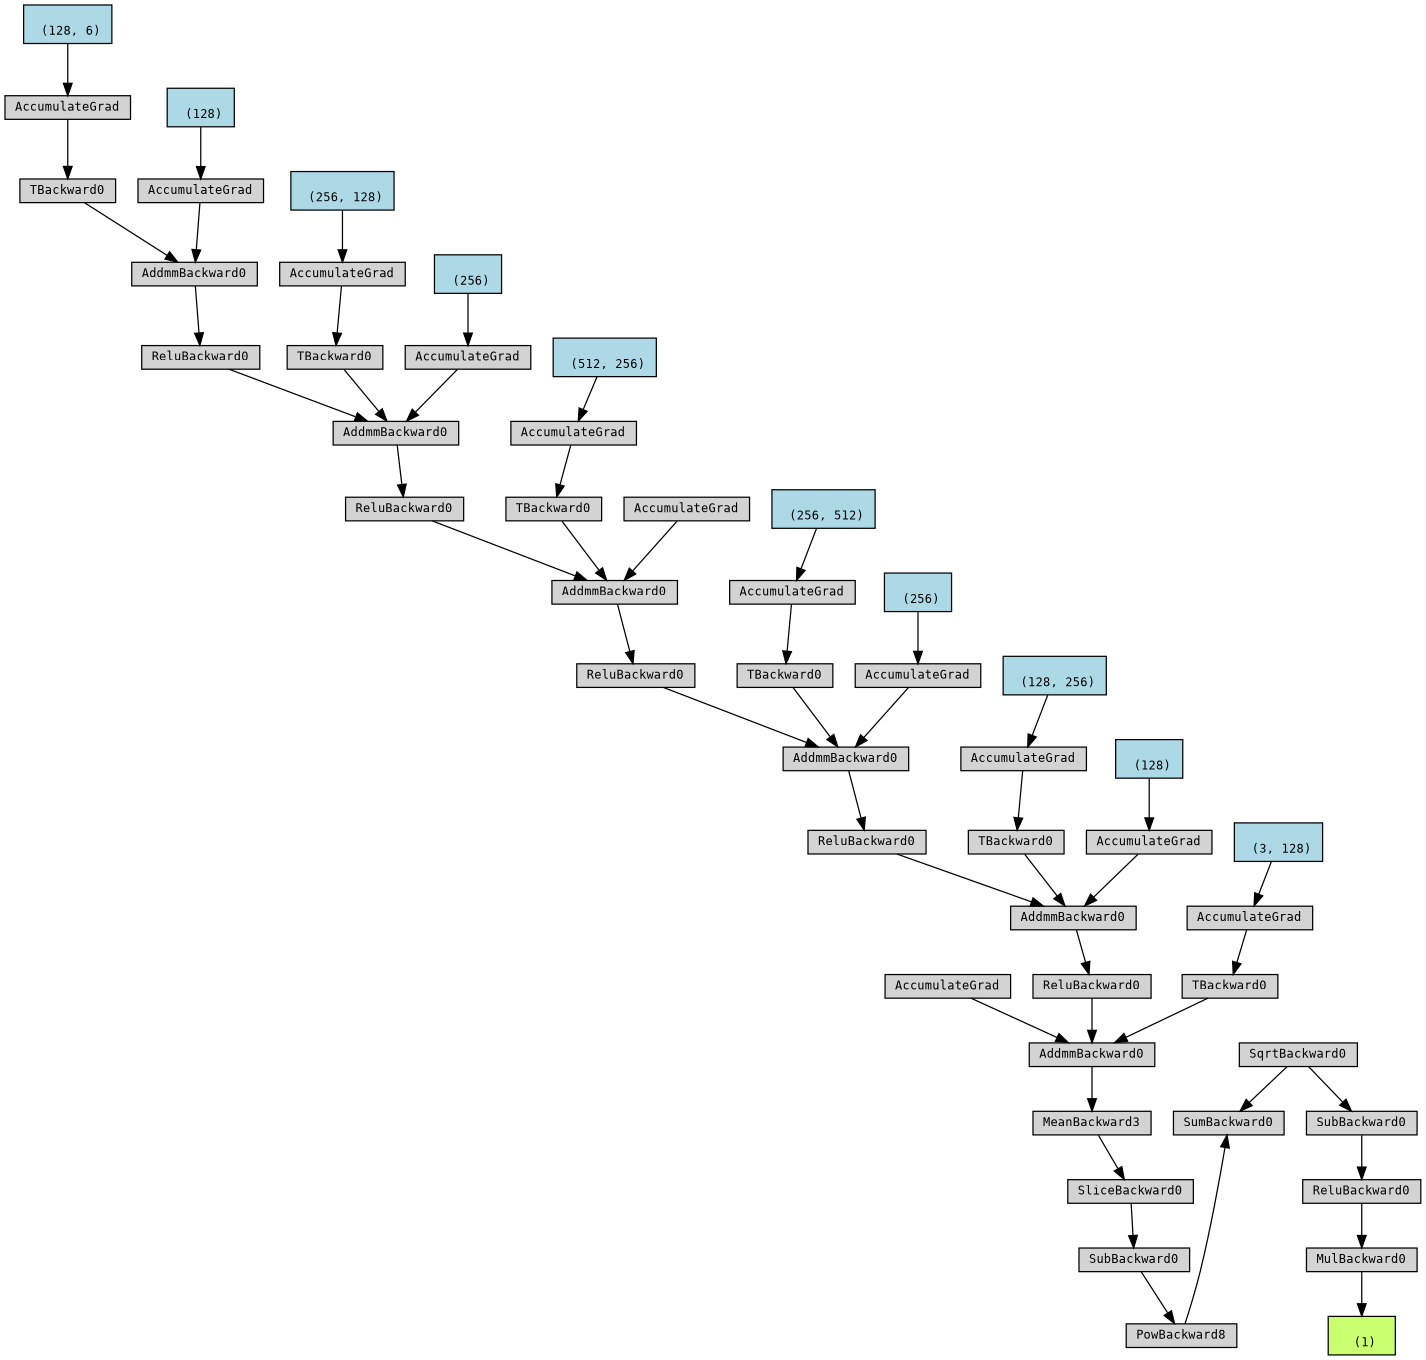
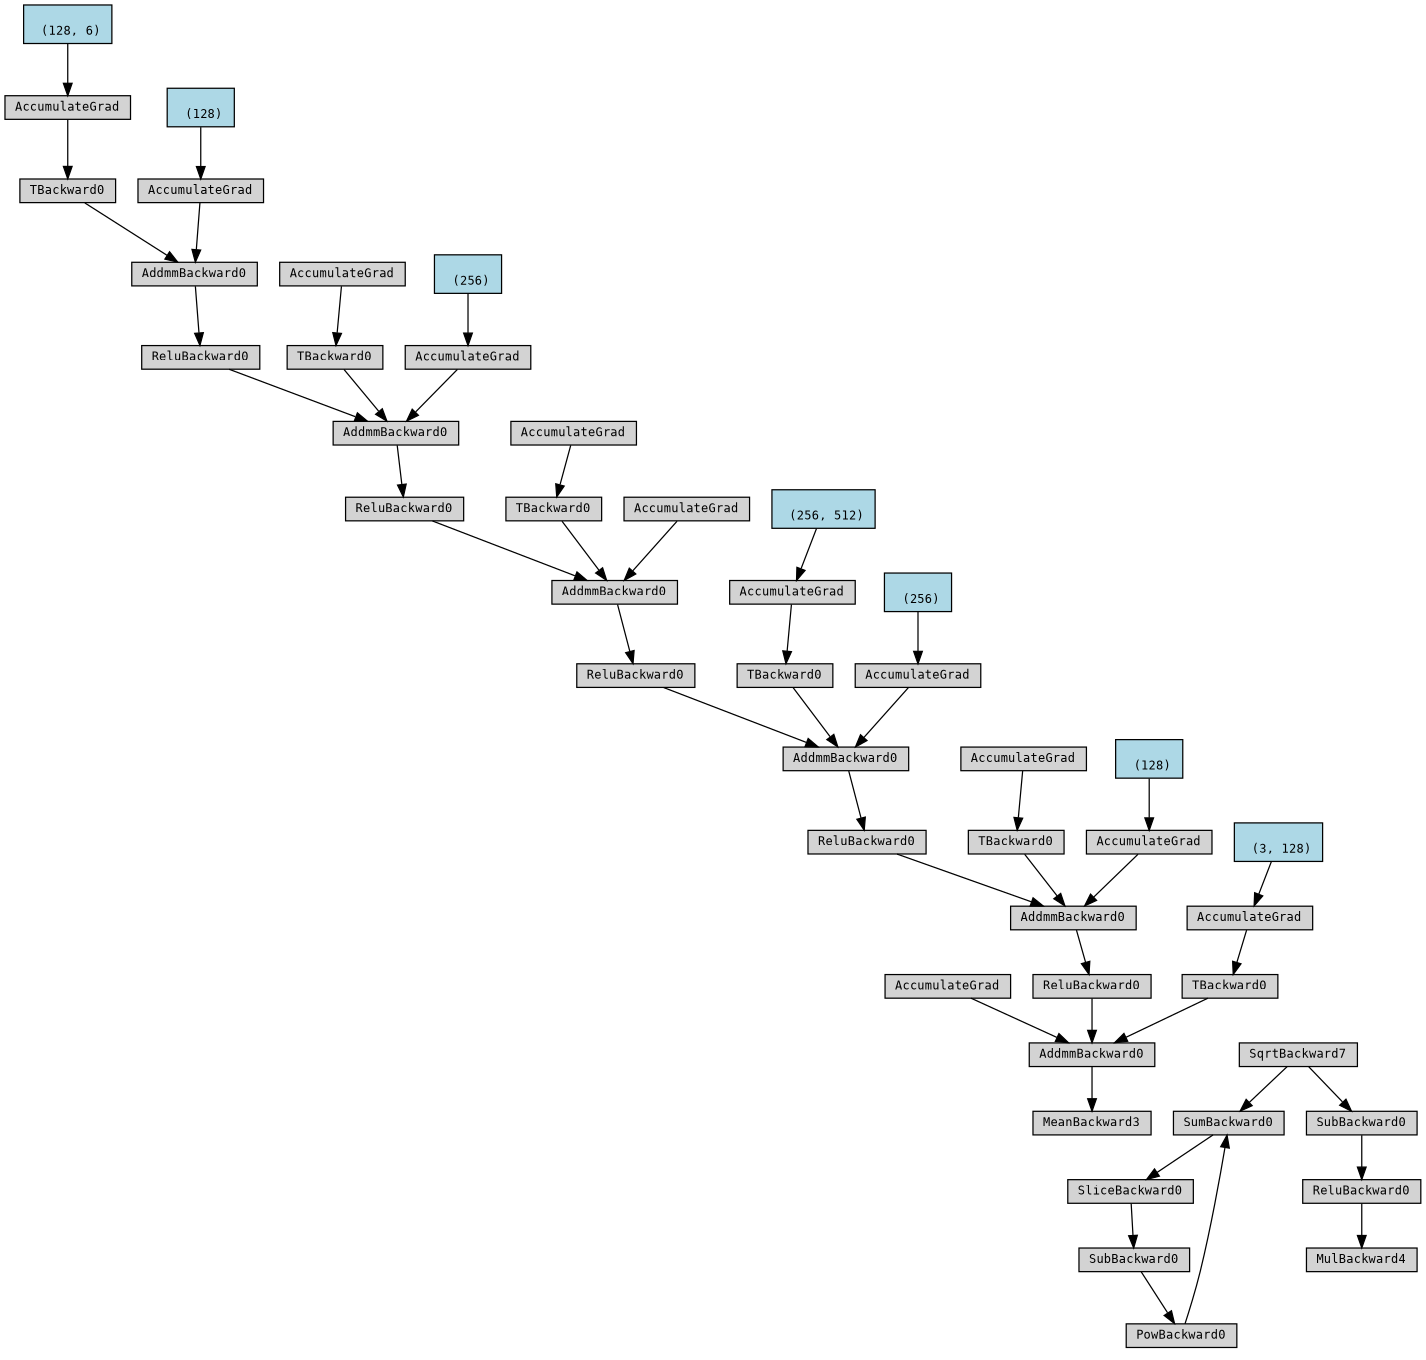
node "(256, 128)": removed
node "(512, 256)": removed
node "(128, 256)": removed
node "SqrtBackward0": label "SqrtBackward0" -> "SqrtBackward7"
edge "MeanBackward3" -> "SliceBackward0": now "SumBackward0" -> "SliceBackward0"
node "MulBackward0": label "MulBackward0" -> "MulBackward4"
node "PowBackward8": label "PowBackward8" -> "PowBackward0"
node "(1)": removed
